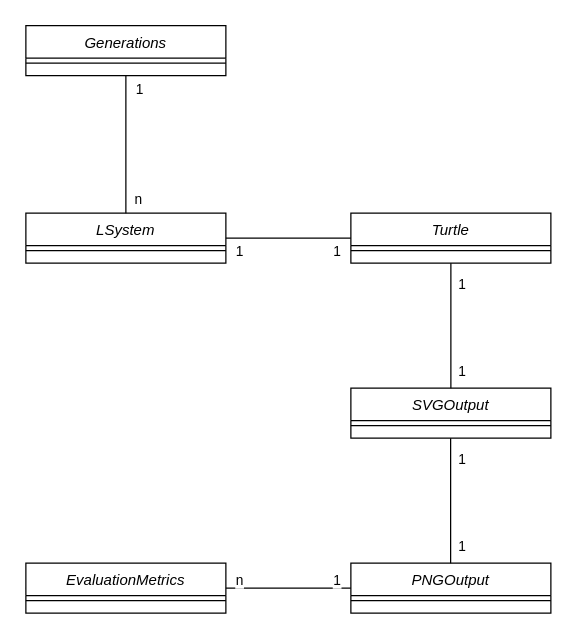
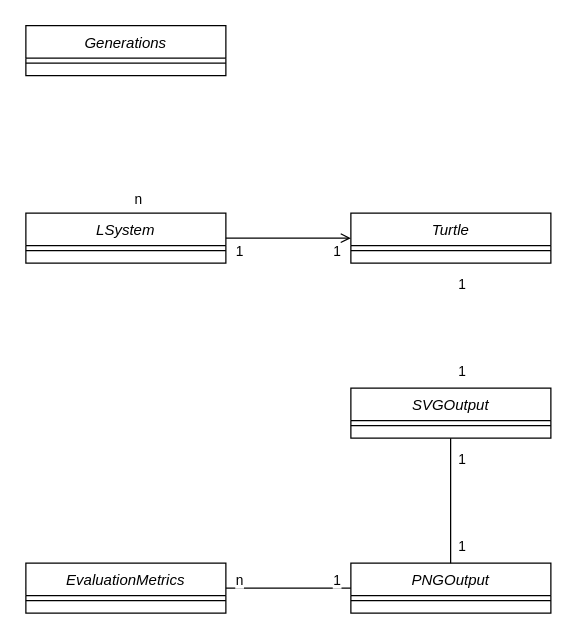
edge "Generations" -- "LSystem": removed, label "1"
edge "LSystem" -- "Turtle": arrowhead none -> open
edge "Turtle" -- "SVGOutput": removed
